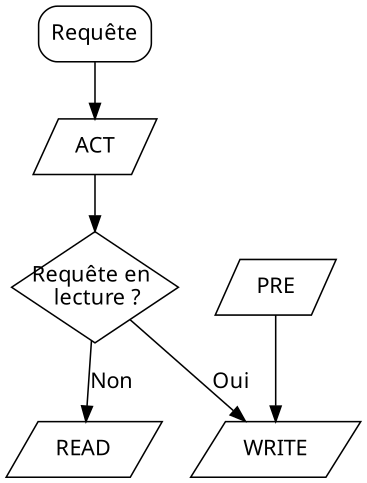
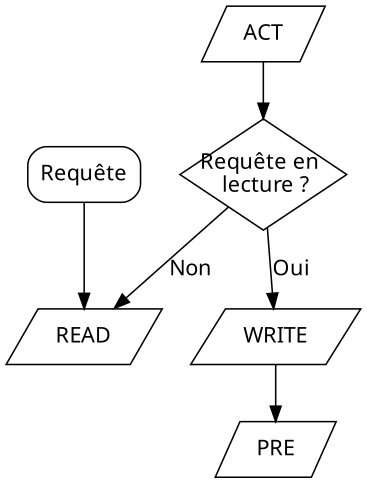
edge "Requête" -> "ACT": now "Requête" -> "READ"
edge "PRE" -> "WRITE": reversed
